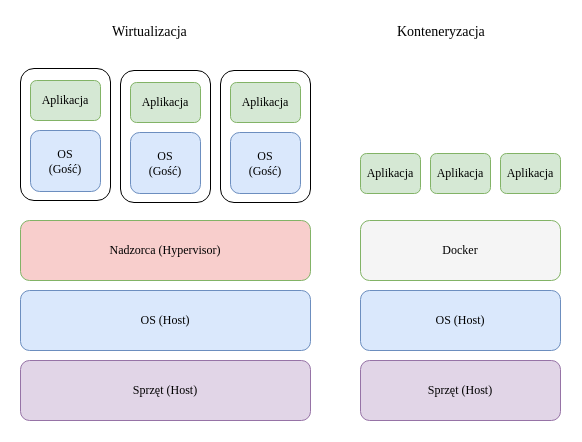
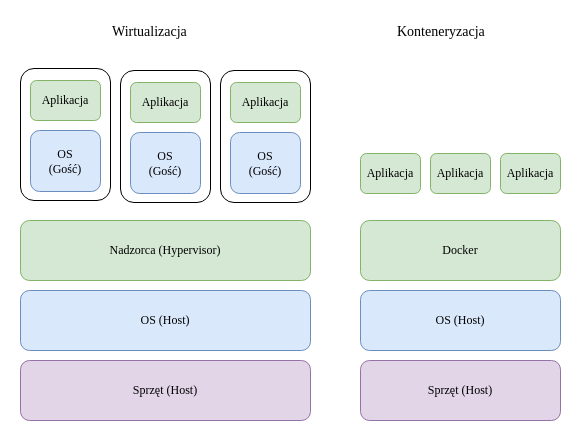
node "Nadzorca (Hypervisor)": fillcolor #f8cecc -> #d5e8d4
node "Docker": fillcolor #f5f5f5 -> #d5e8d4
